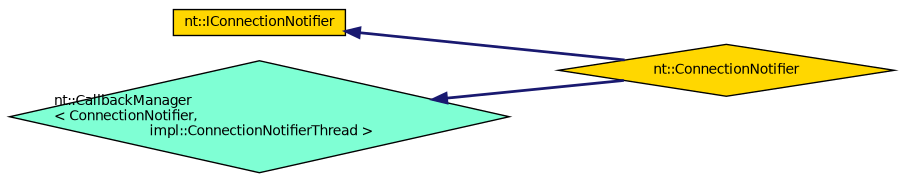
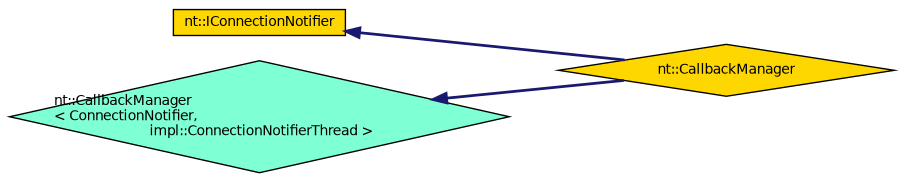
node "nt::ConnectionNotifier": label "nt::ConnectionNotifier" -> "nt::CallbackManager"
